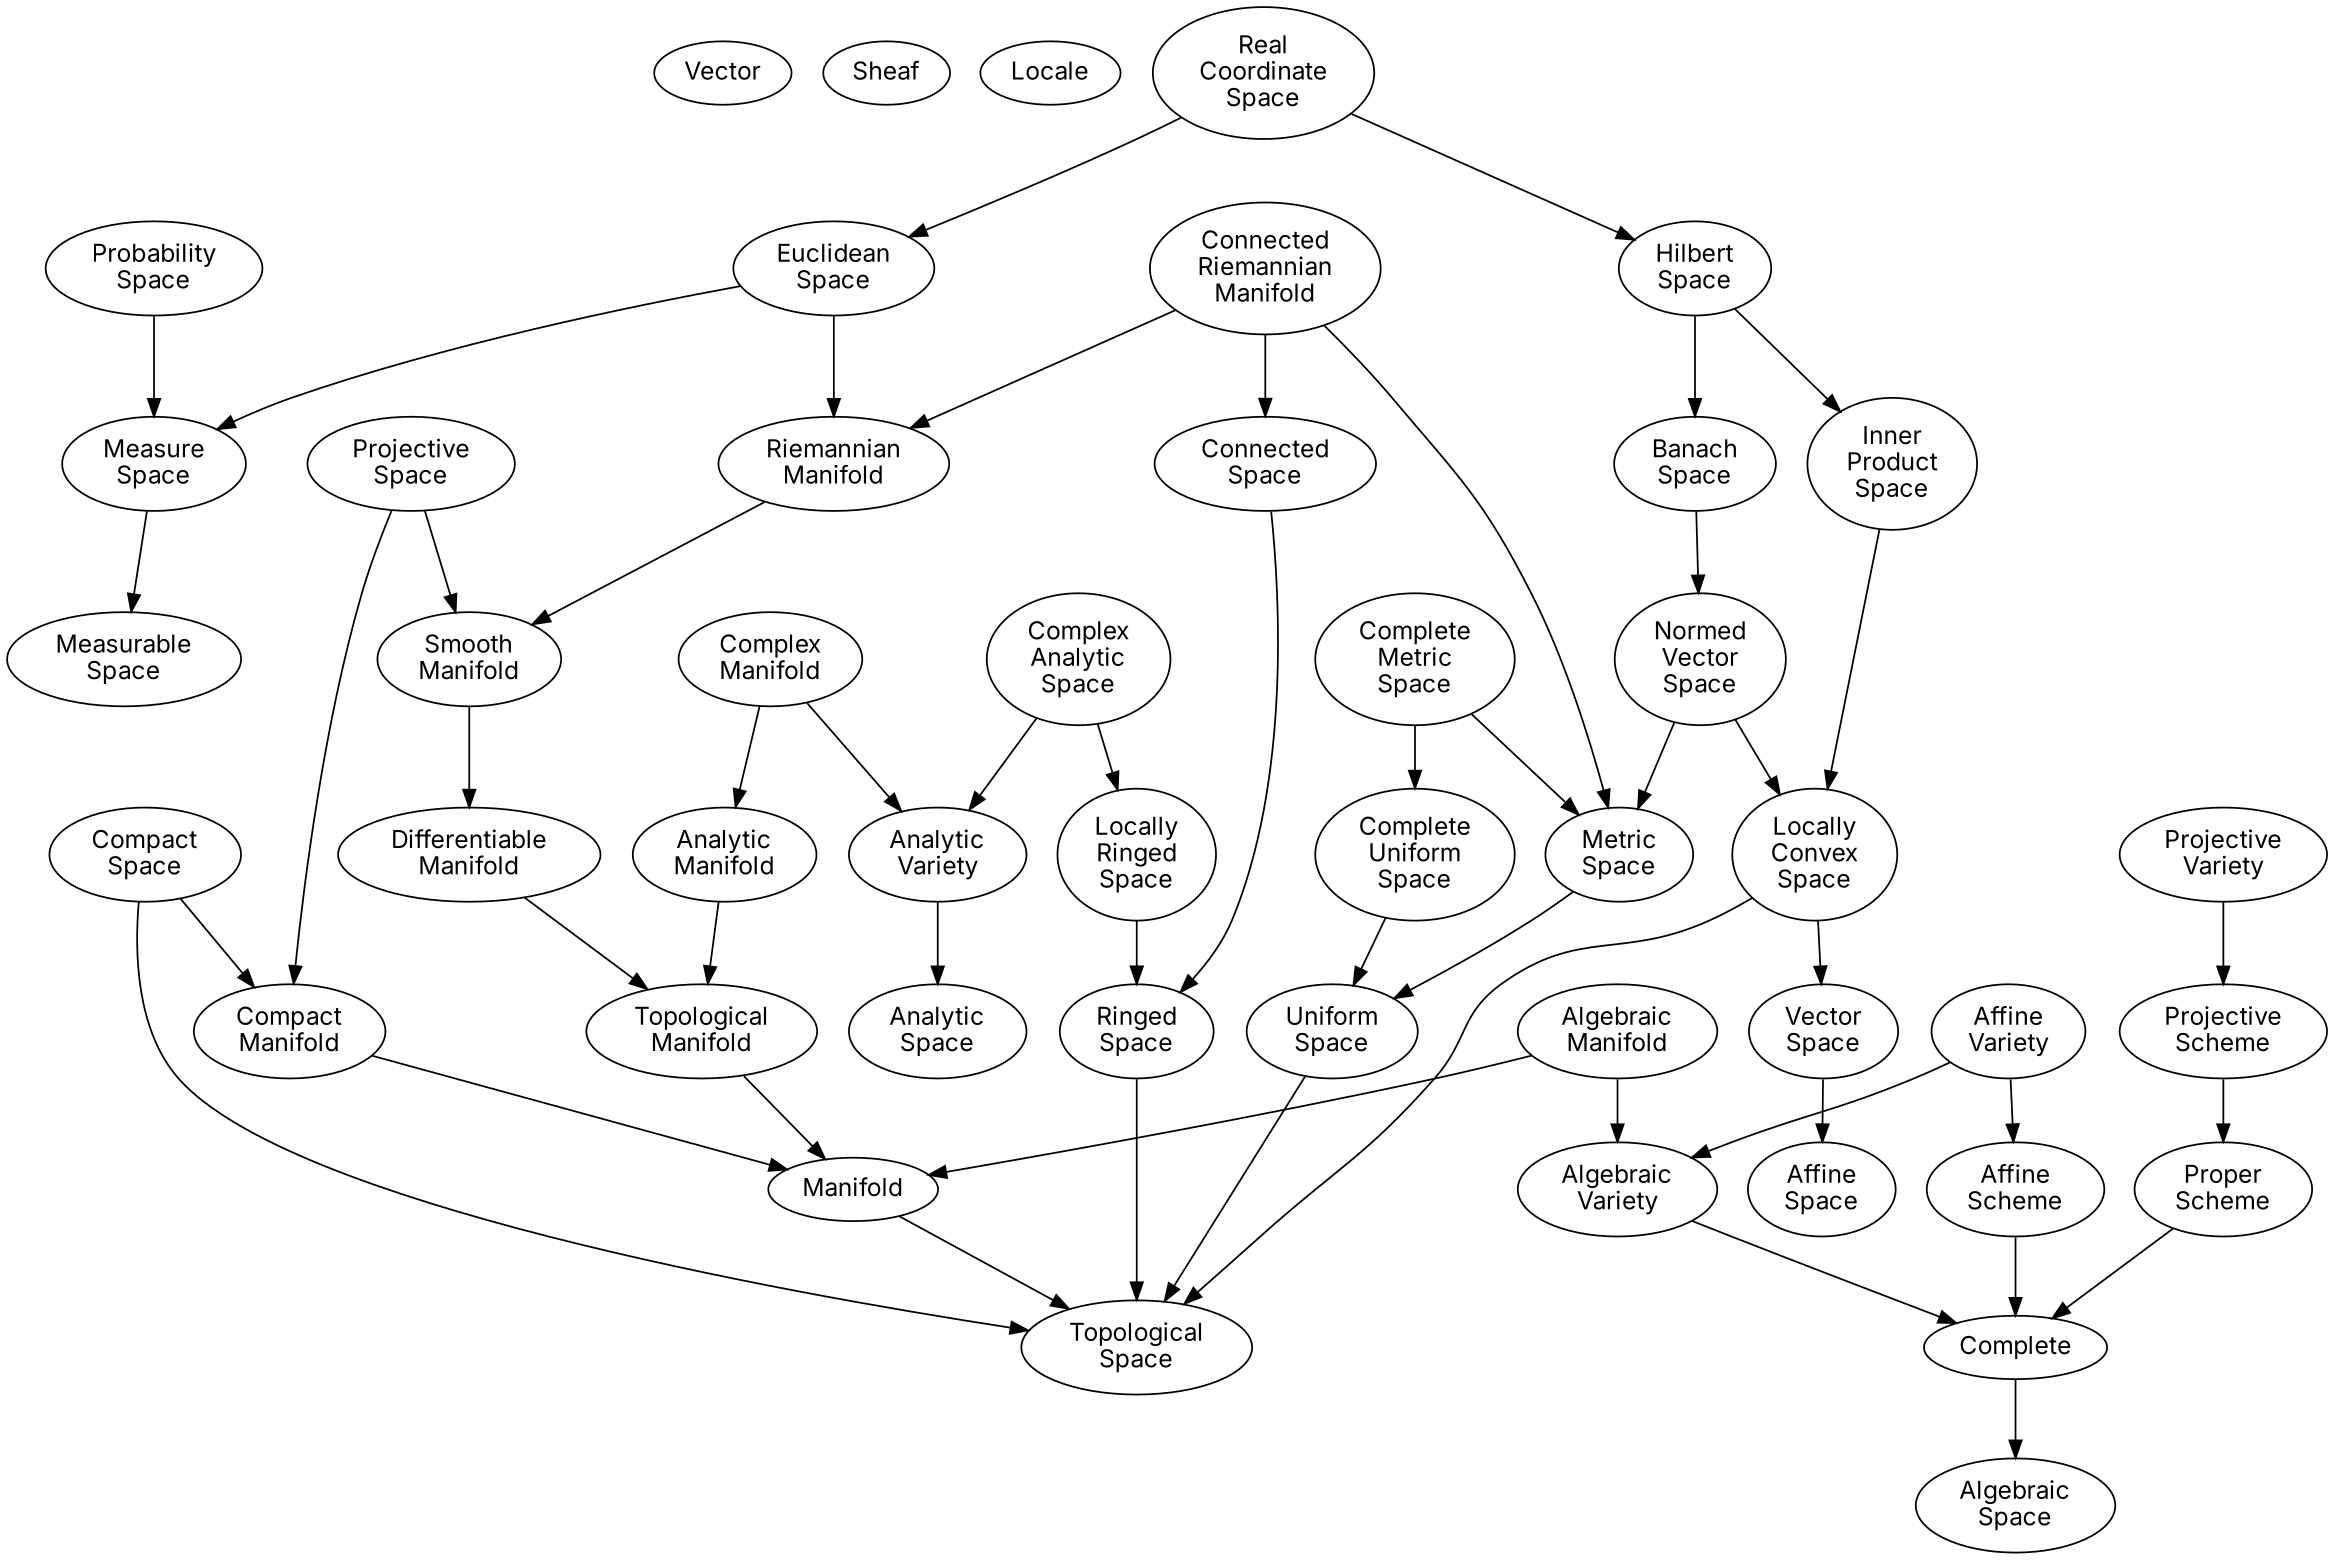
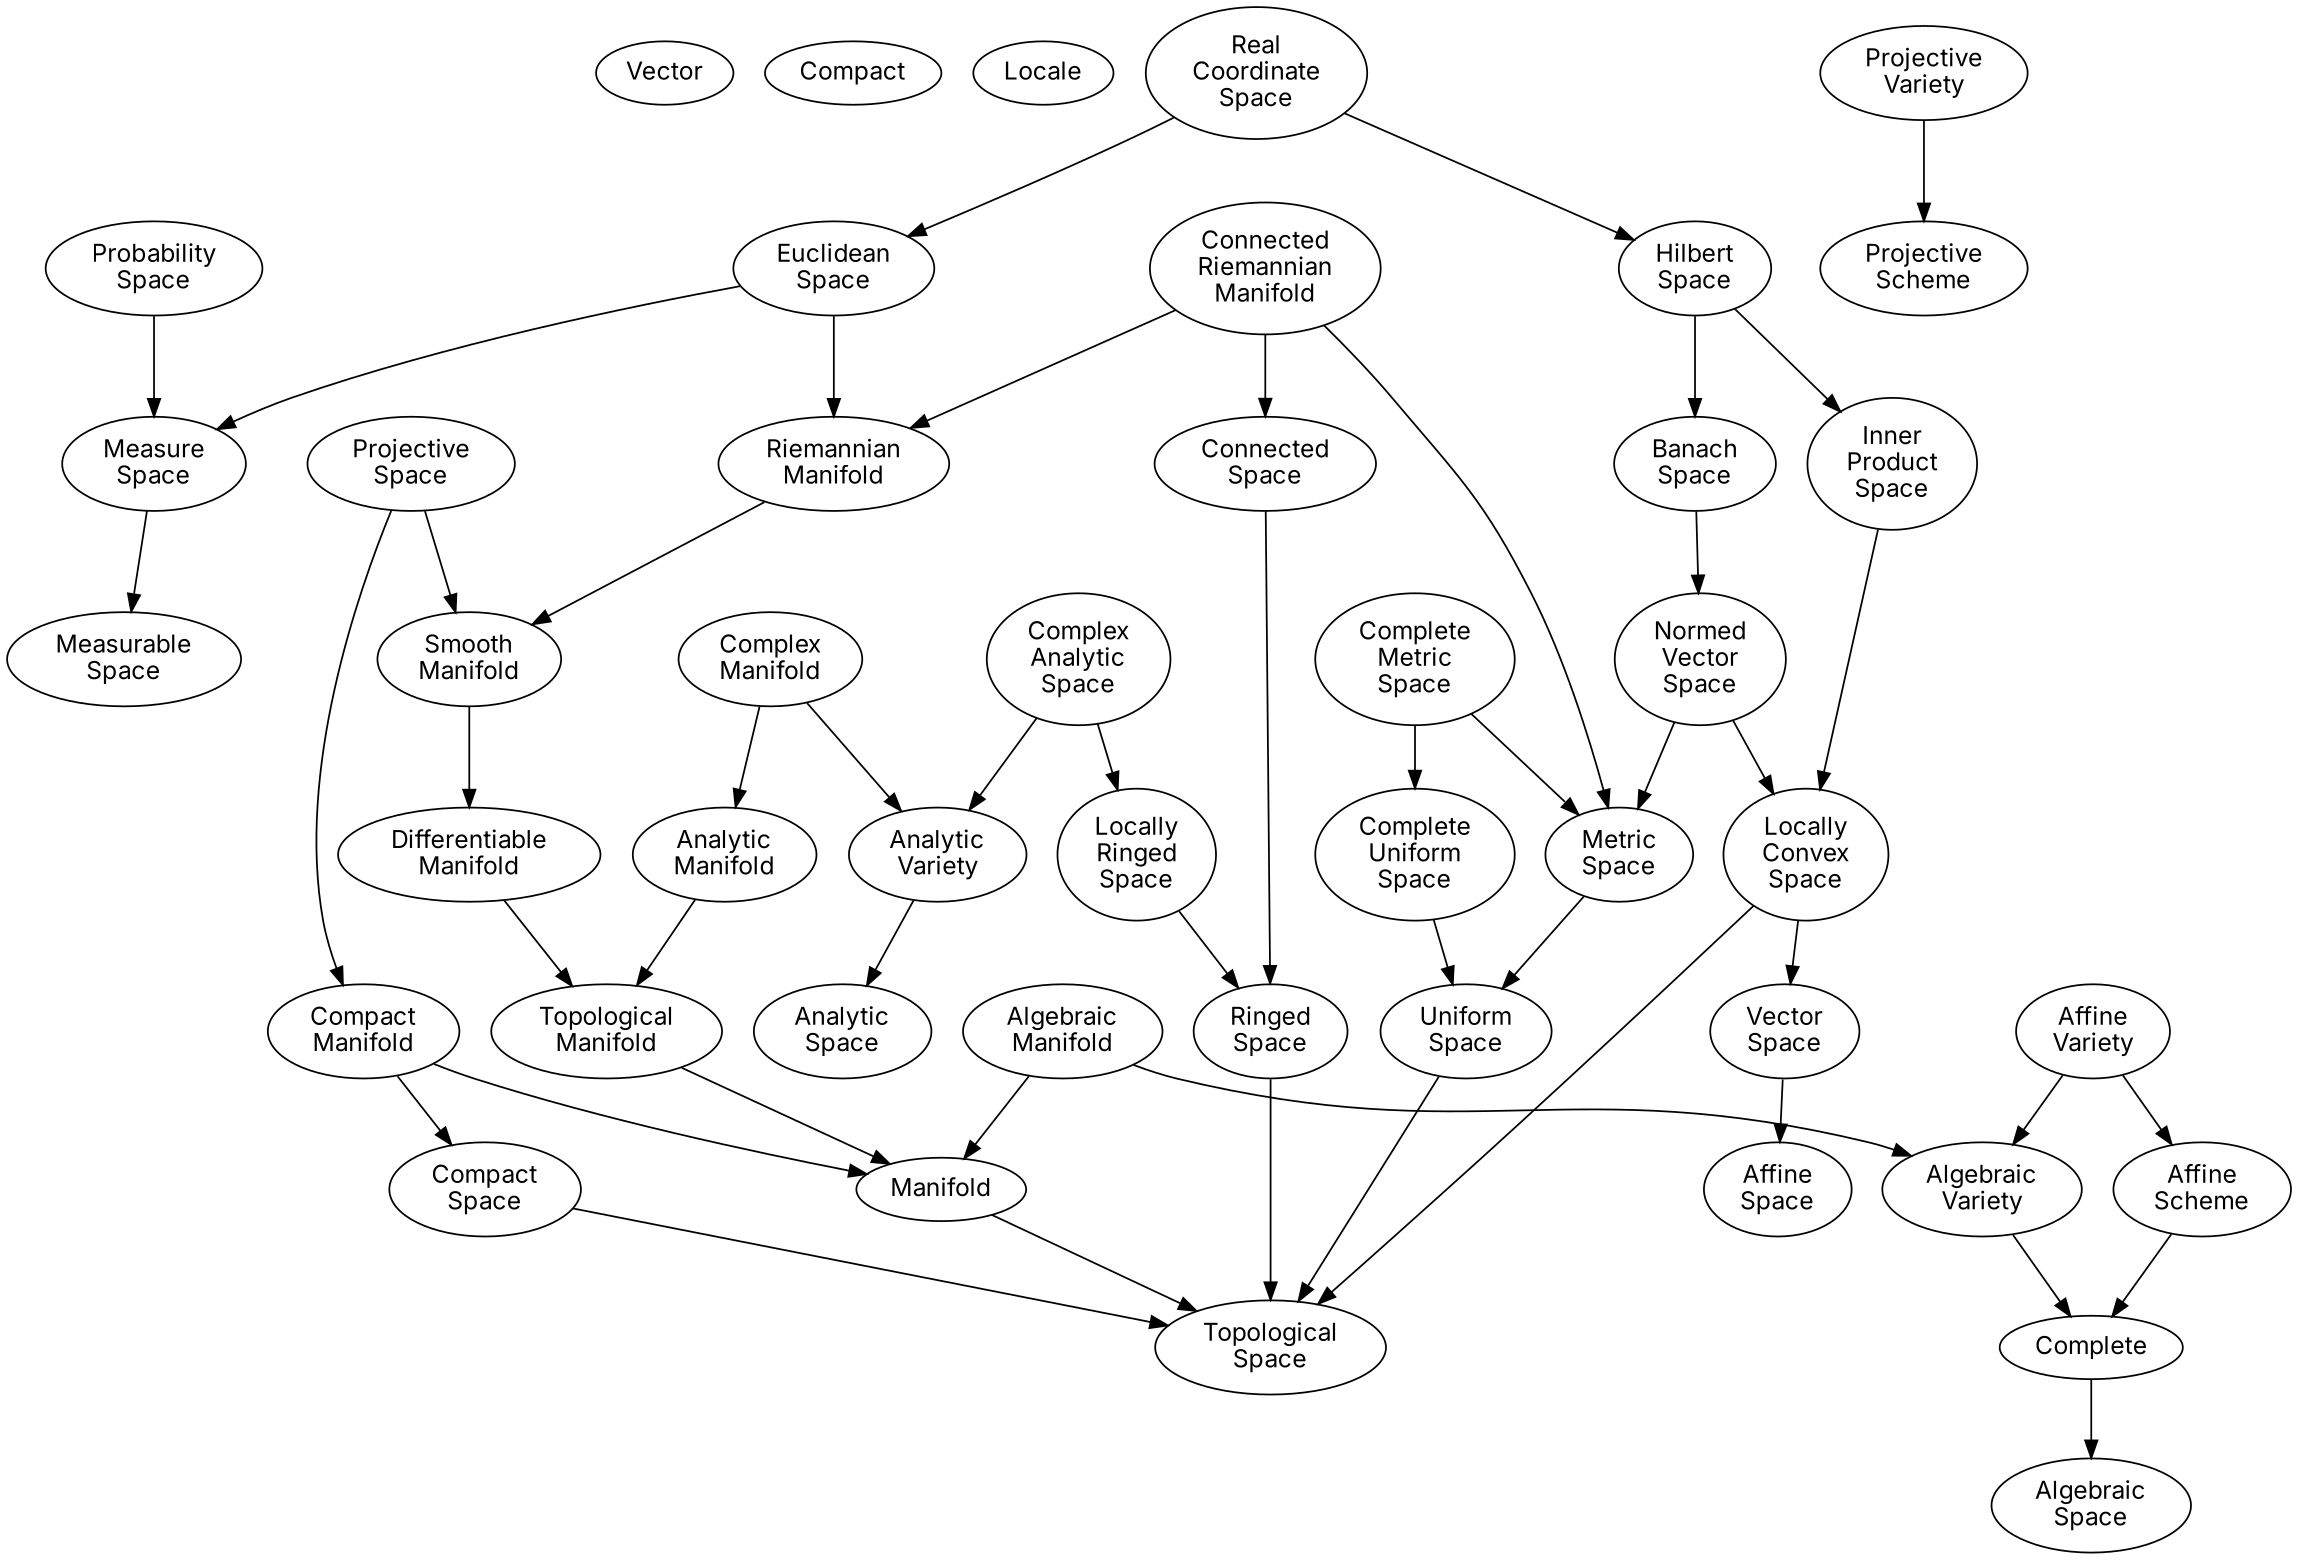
node "Sheaf": label "Sheaf" -> "Compact"
edge "Compact Space" -> "Compact Manifold": reversed
node "Proper Scheme": removed
